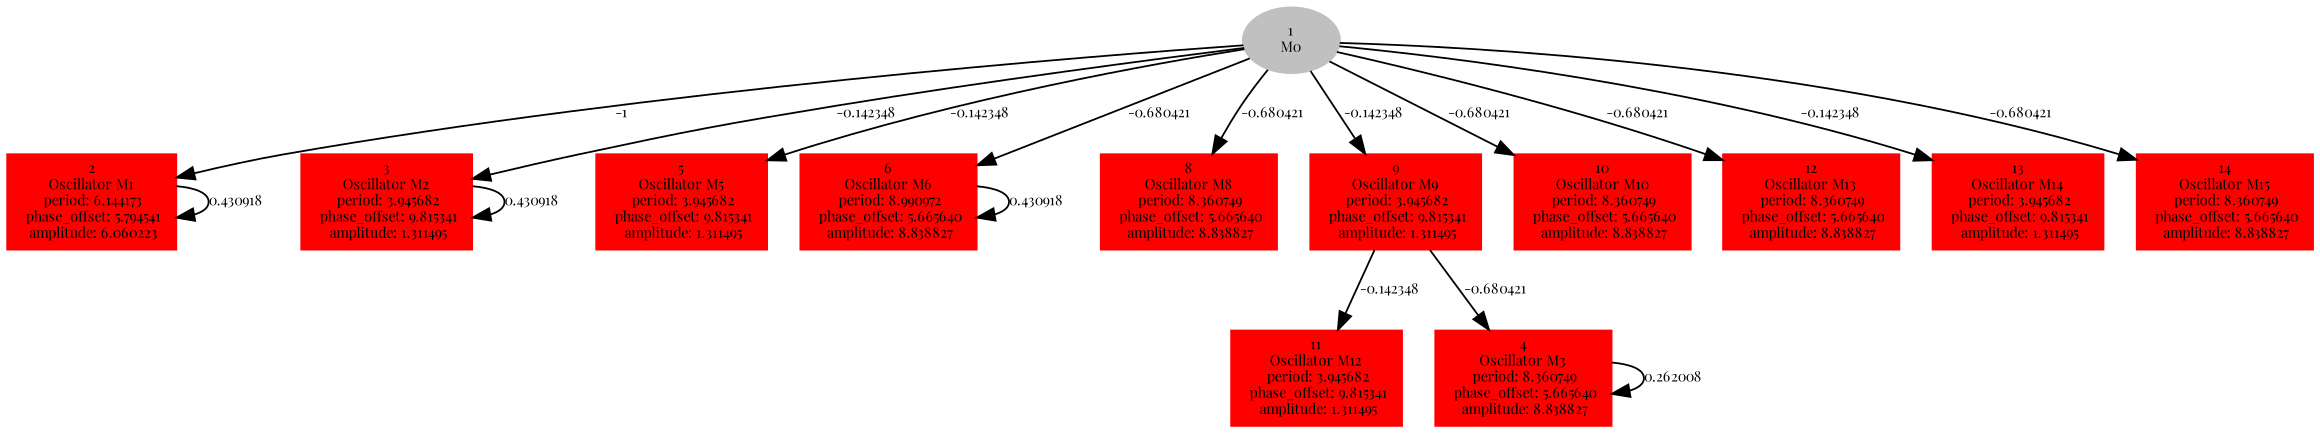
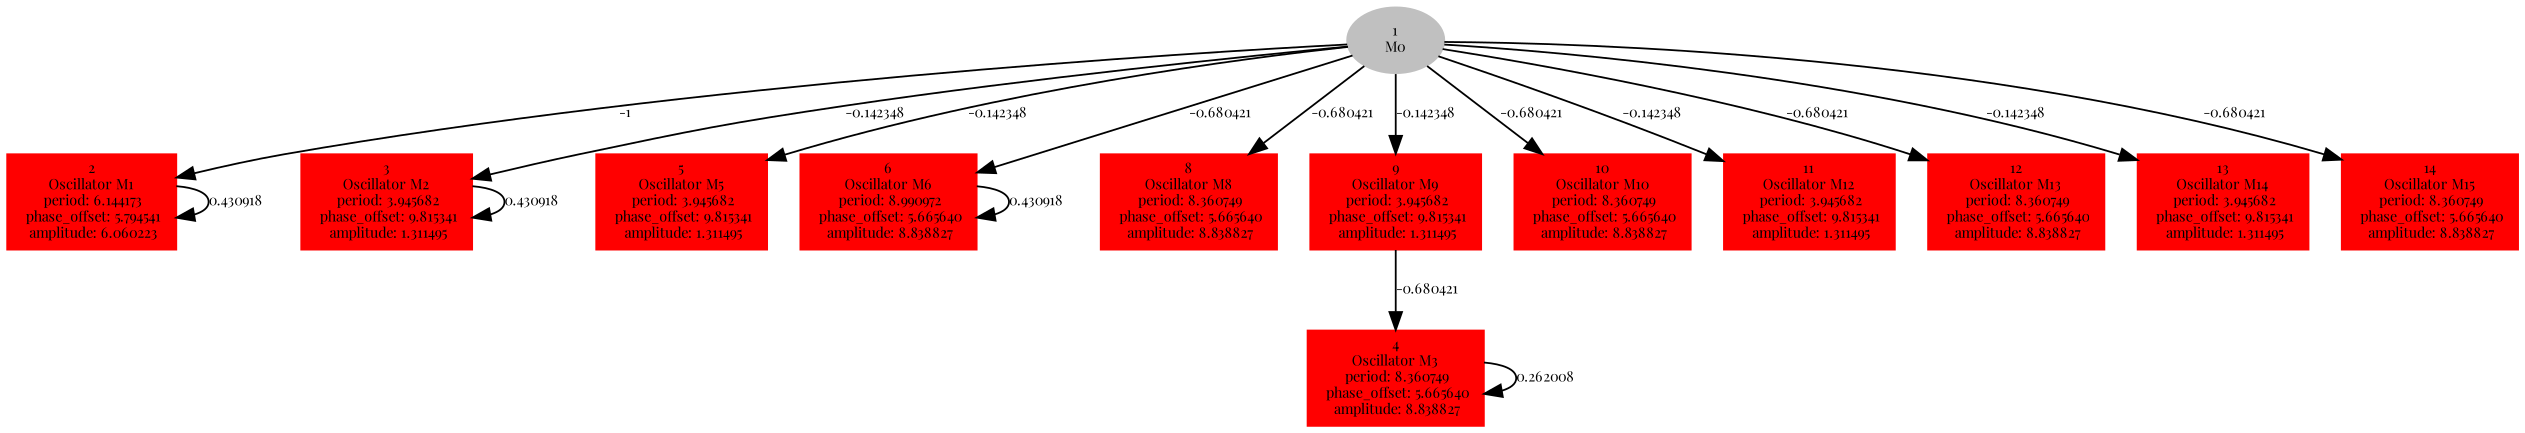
edge "9" -> "11": now "1" -> "11"
